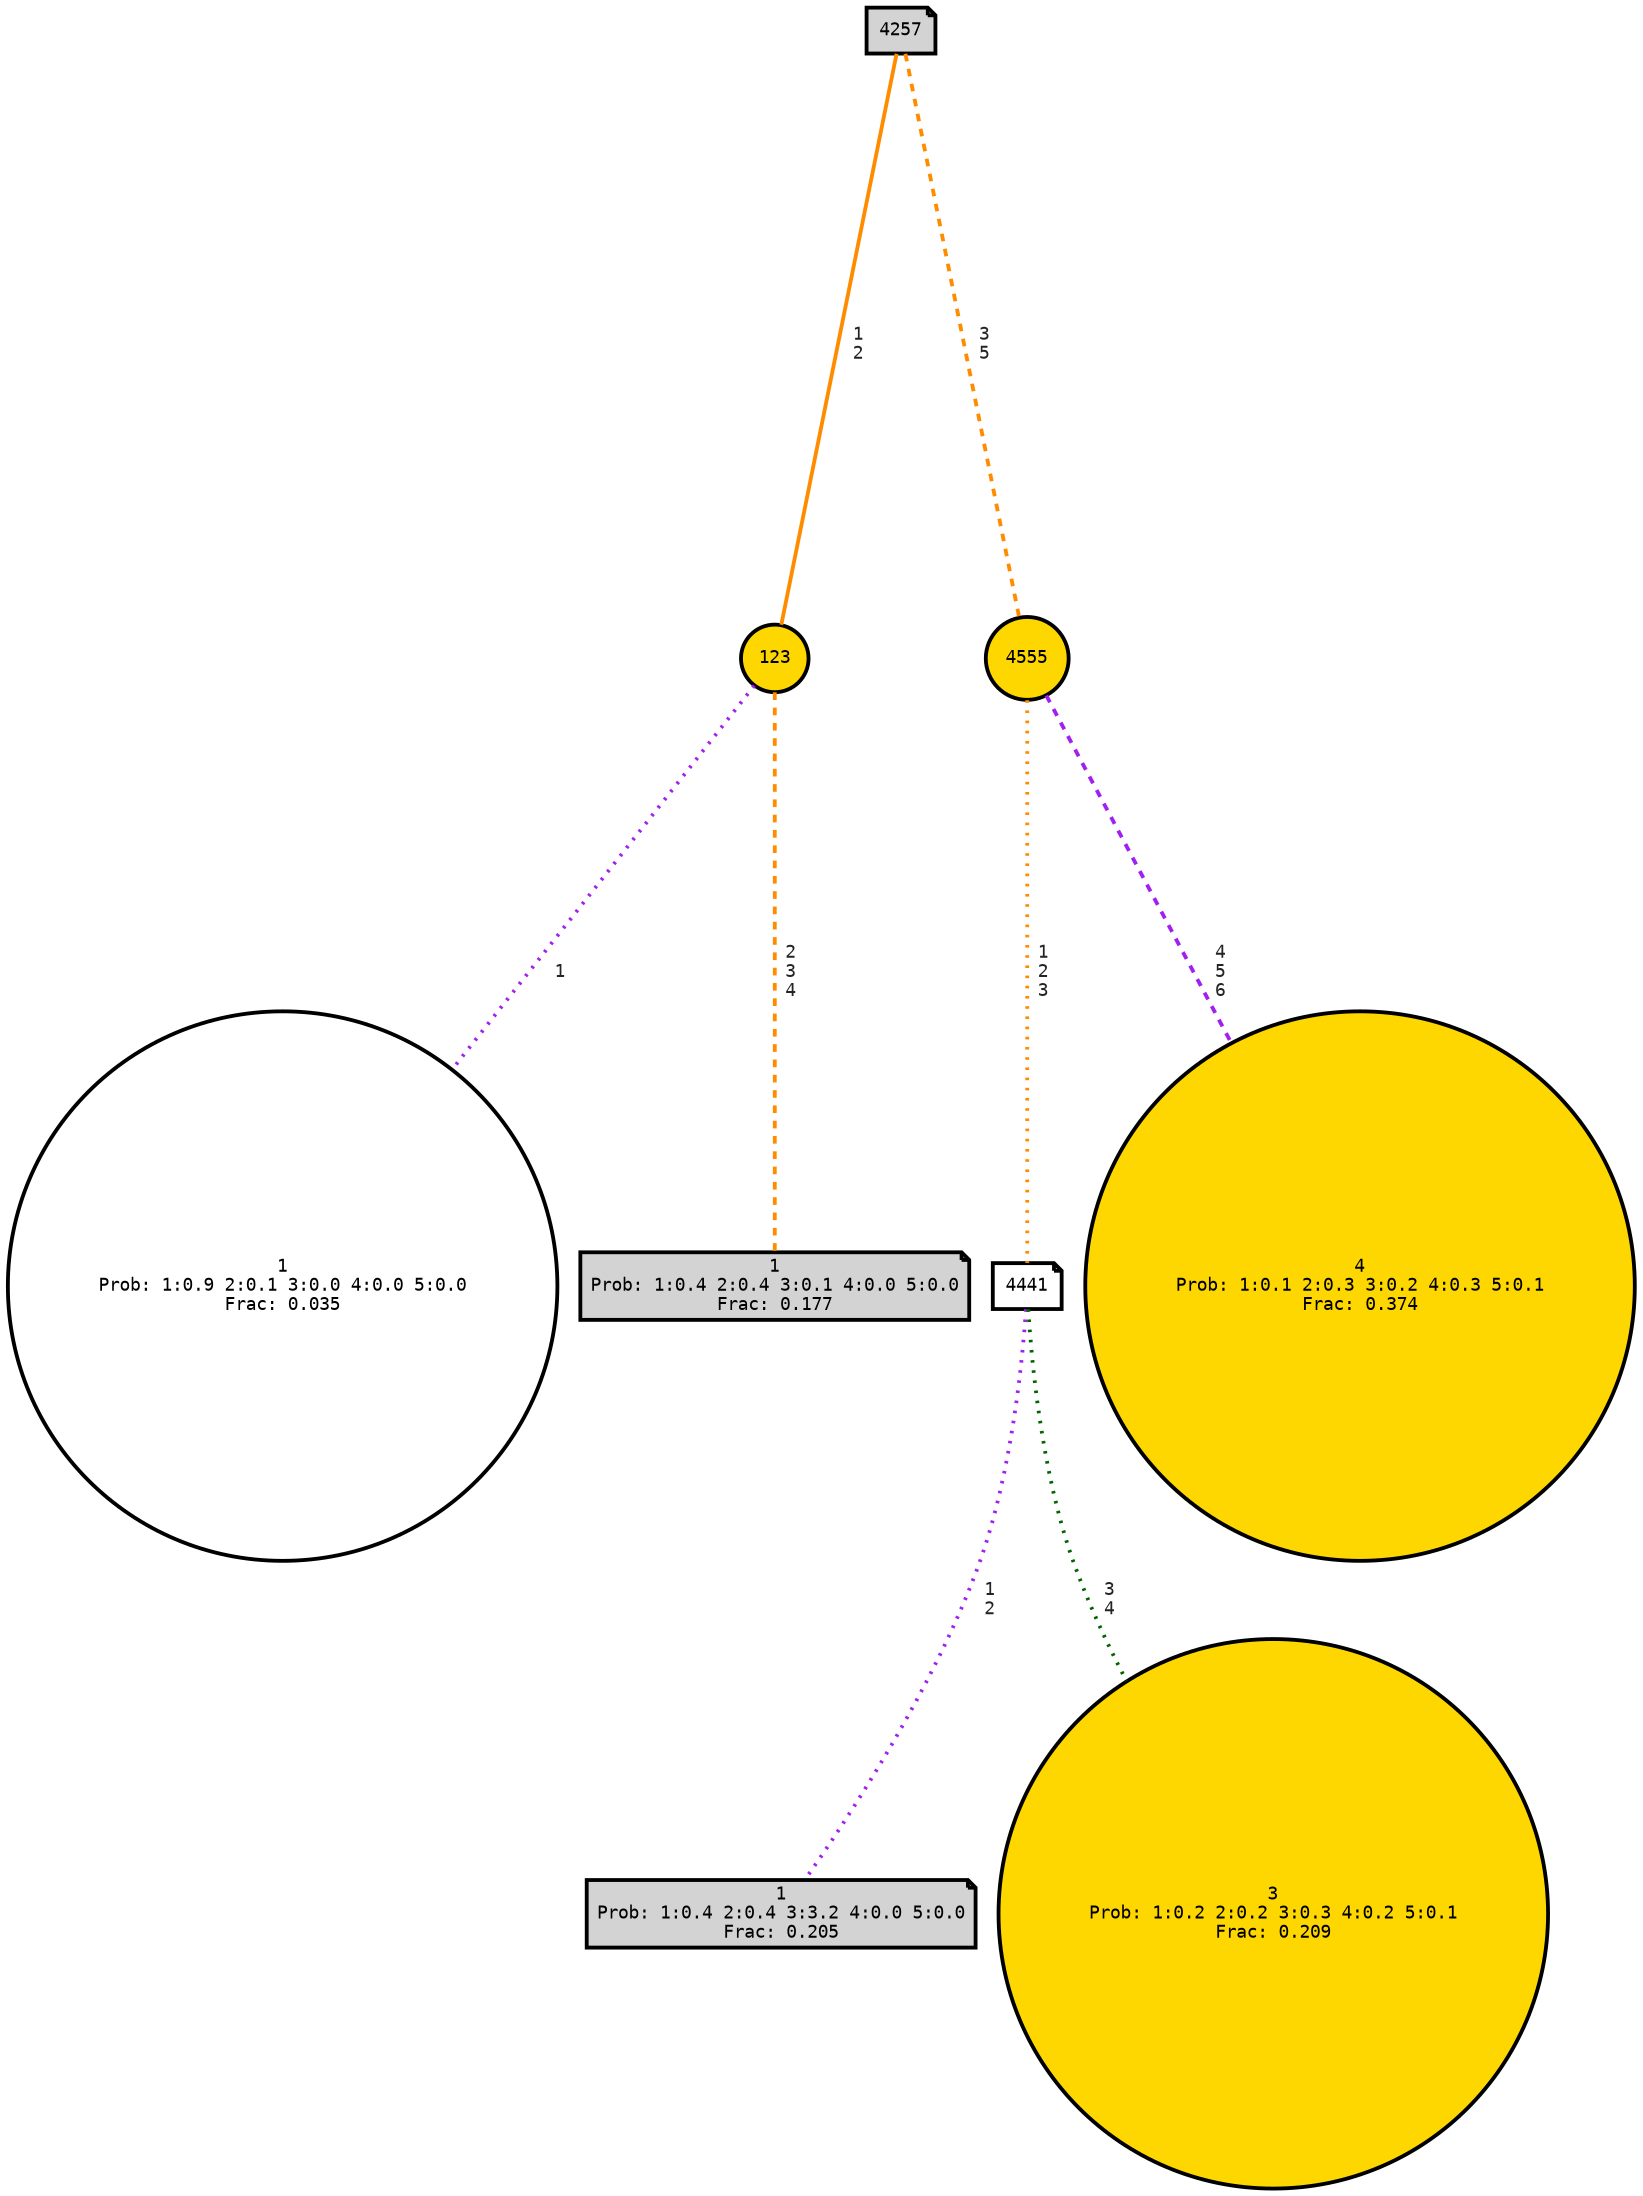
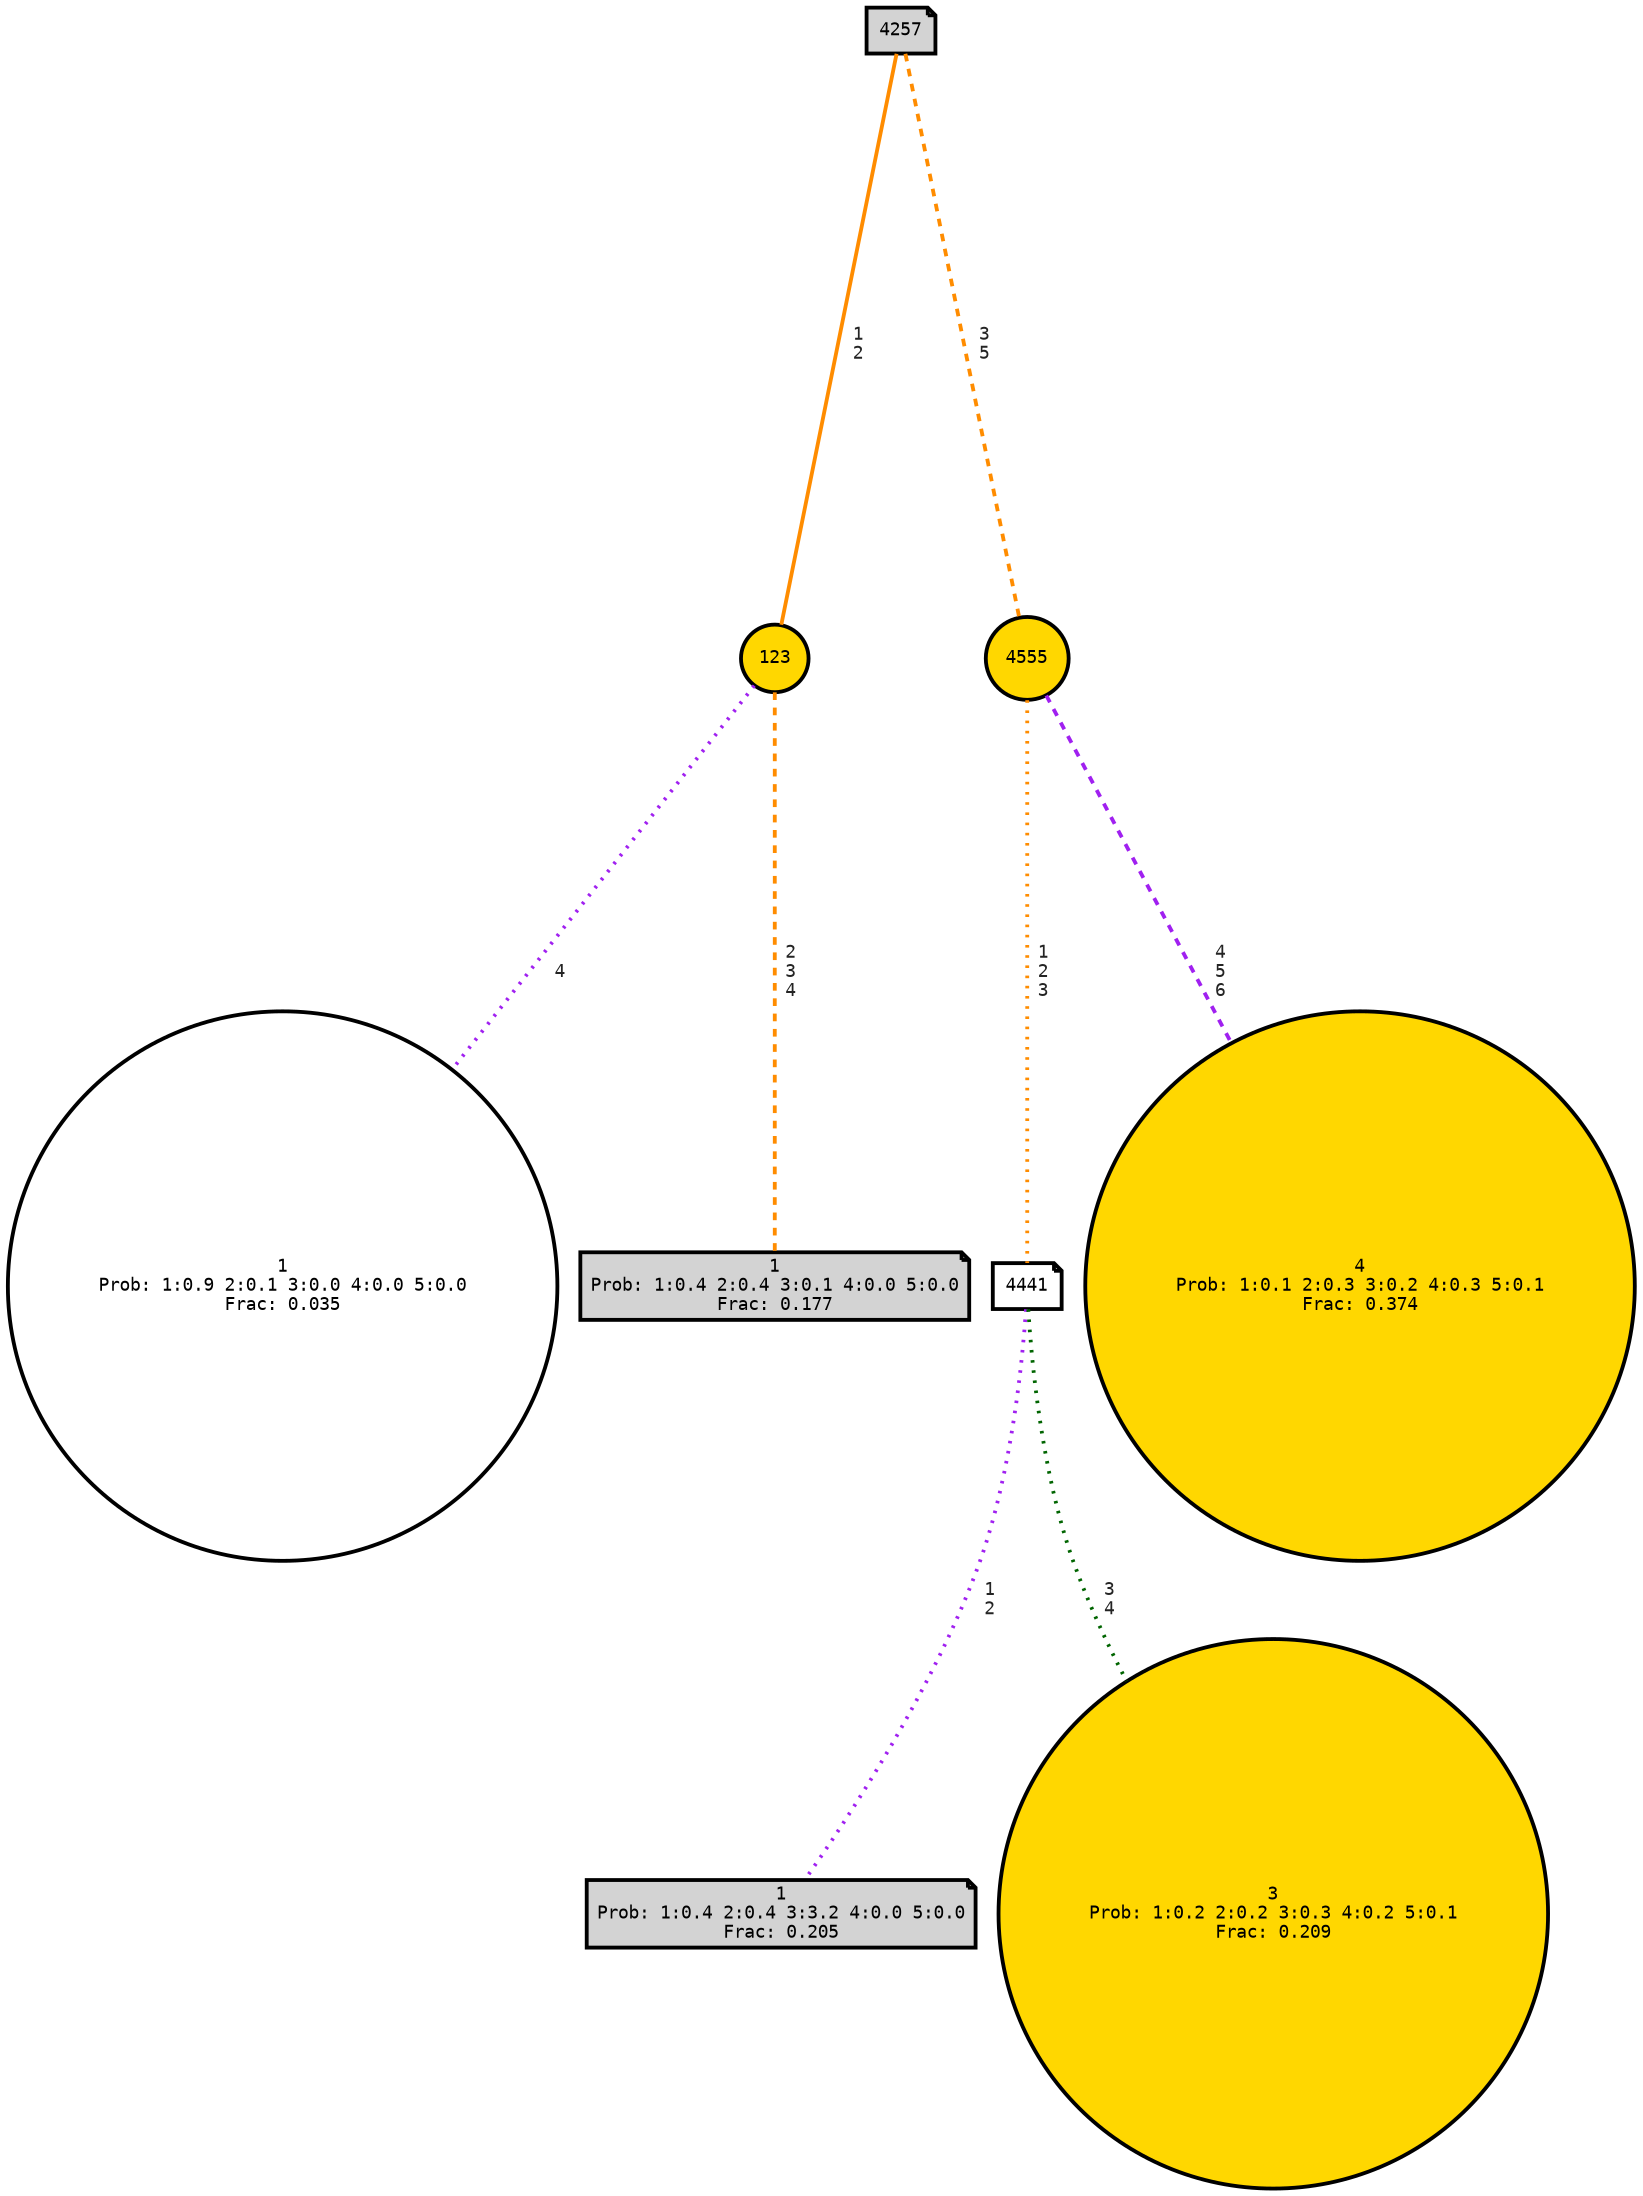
edge "123" -- "1 Prob: 1:0.9 2:0.1 3:0.0 4:0.0 5:0.0 Frac: 0.035": label " 1" -> " 4"
